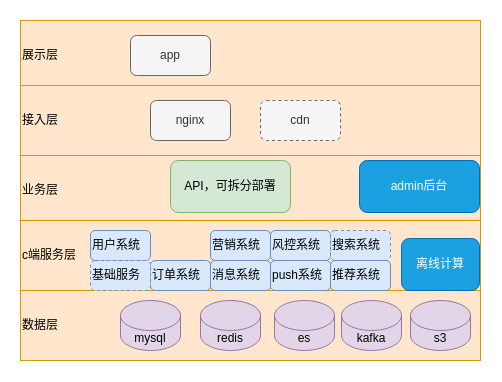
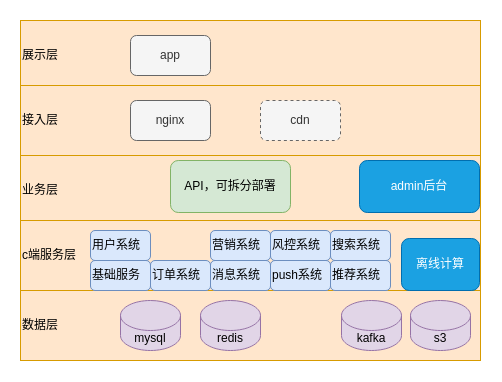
node "nginx": moved (191, 121) -> (171, 121)
node "搜索系统": style dashed -> solid
node "基础服务": style dashed -> solid
node "es": removed
